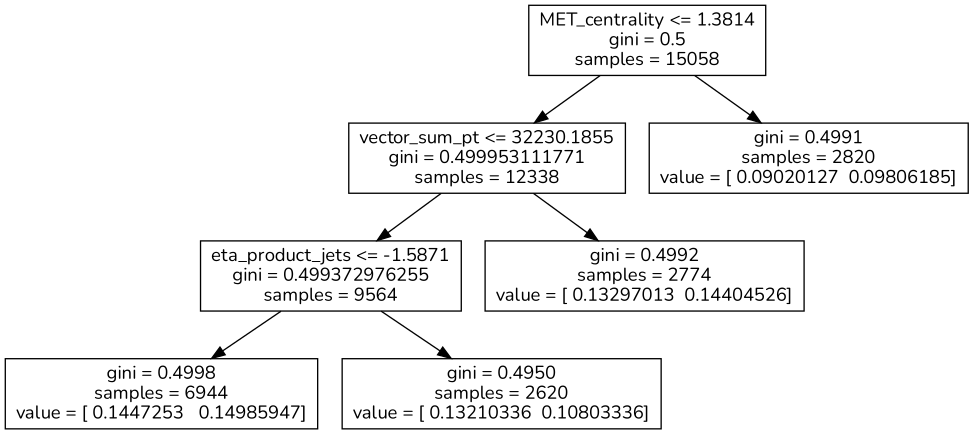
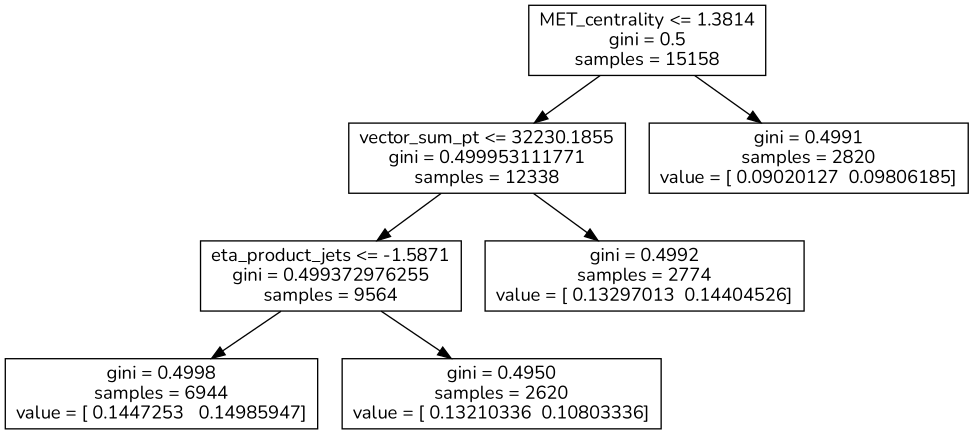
node "MET_centrality <= 1.3814 gini = 0.5 samples = 15058": label "MET_centrality <= 1.3814 gini = 0.5 samples = 15058" -> "MET_centrality <= 1.3814 gini = 0.5 samples = 15158"
